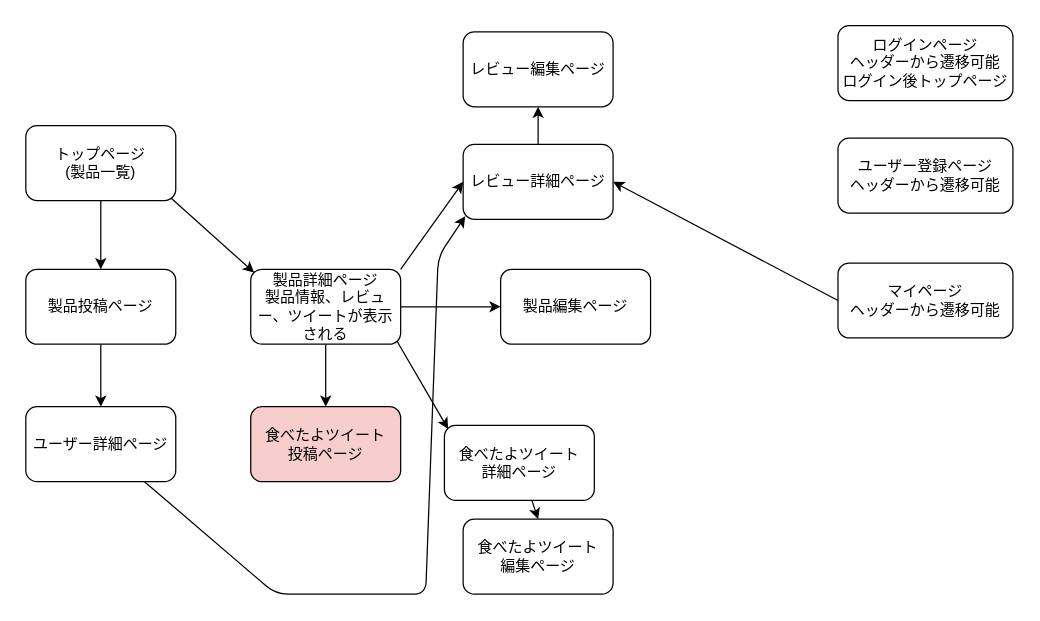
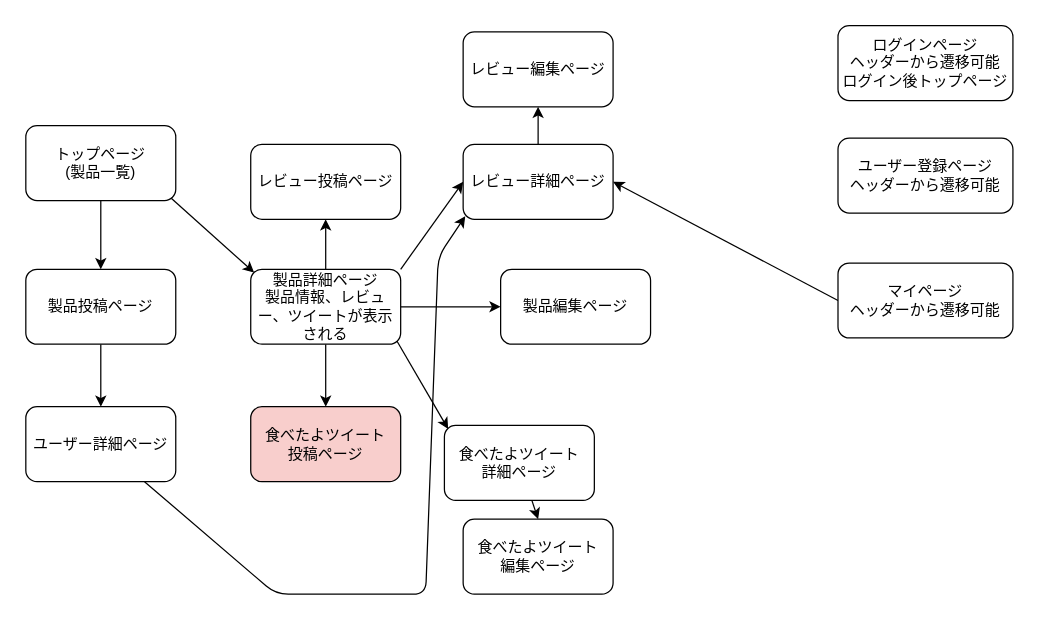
node "レビュー投稿ページ": added
edge "製品詳細ページ 製品情報、レビュー、ツイートが表示される" -> "レビュー投稿ページ": added
